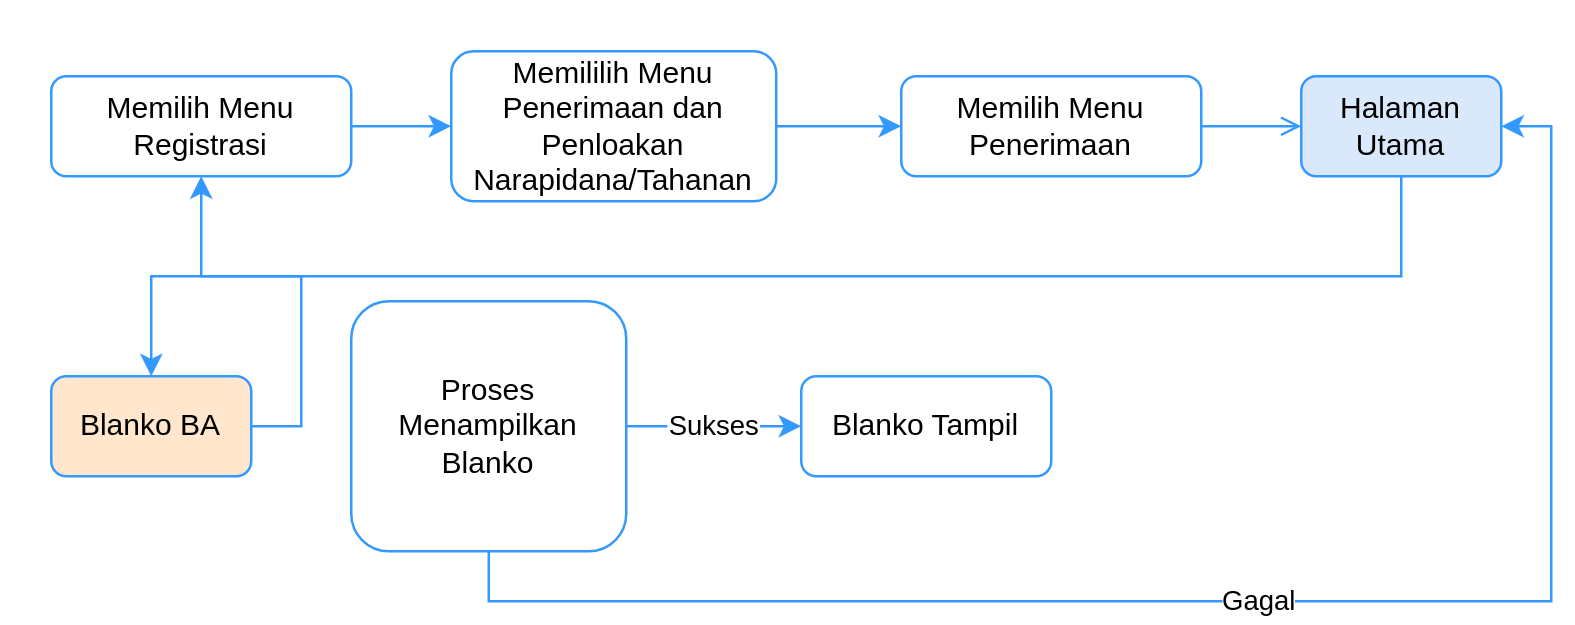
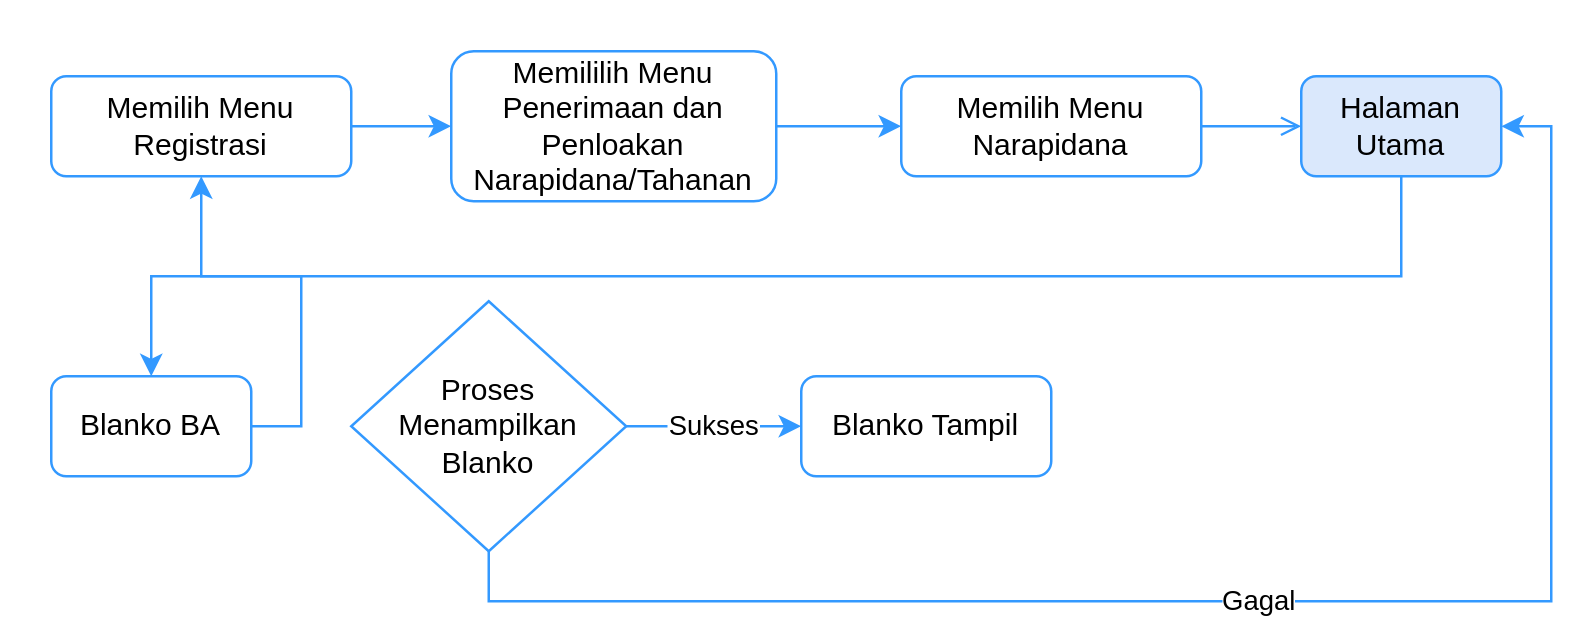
node "Memilih Menu Penerimaan": label "Memilih Menu Penerimaan" -> "Memilih Menu Narapidana"
node "Blanko BA": fillcolor #ffe6cc -> #ffffff
node "Proses Menampilkan Blanko": shape rounded rectangle -> diamond
